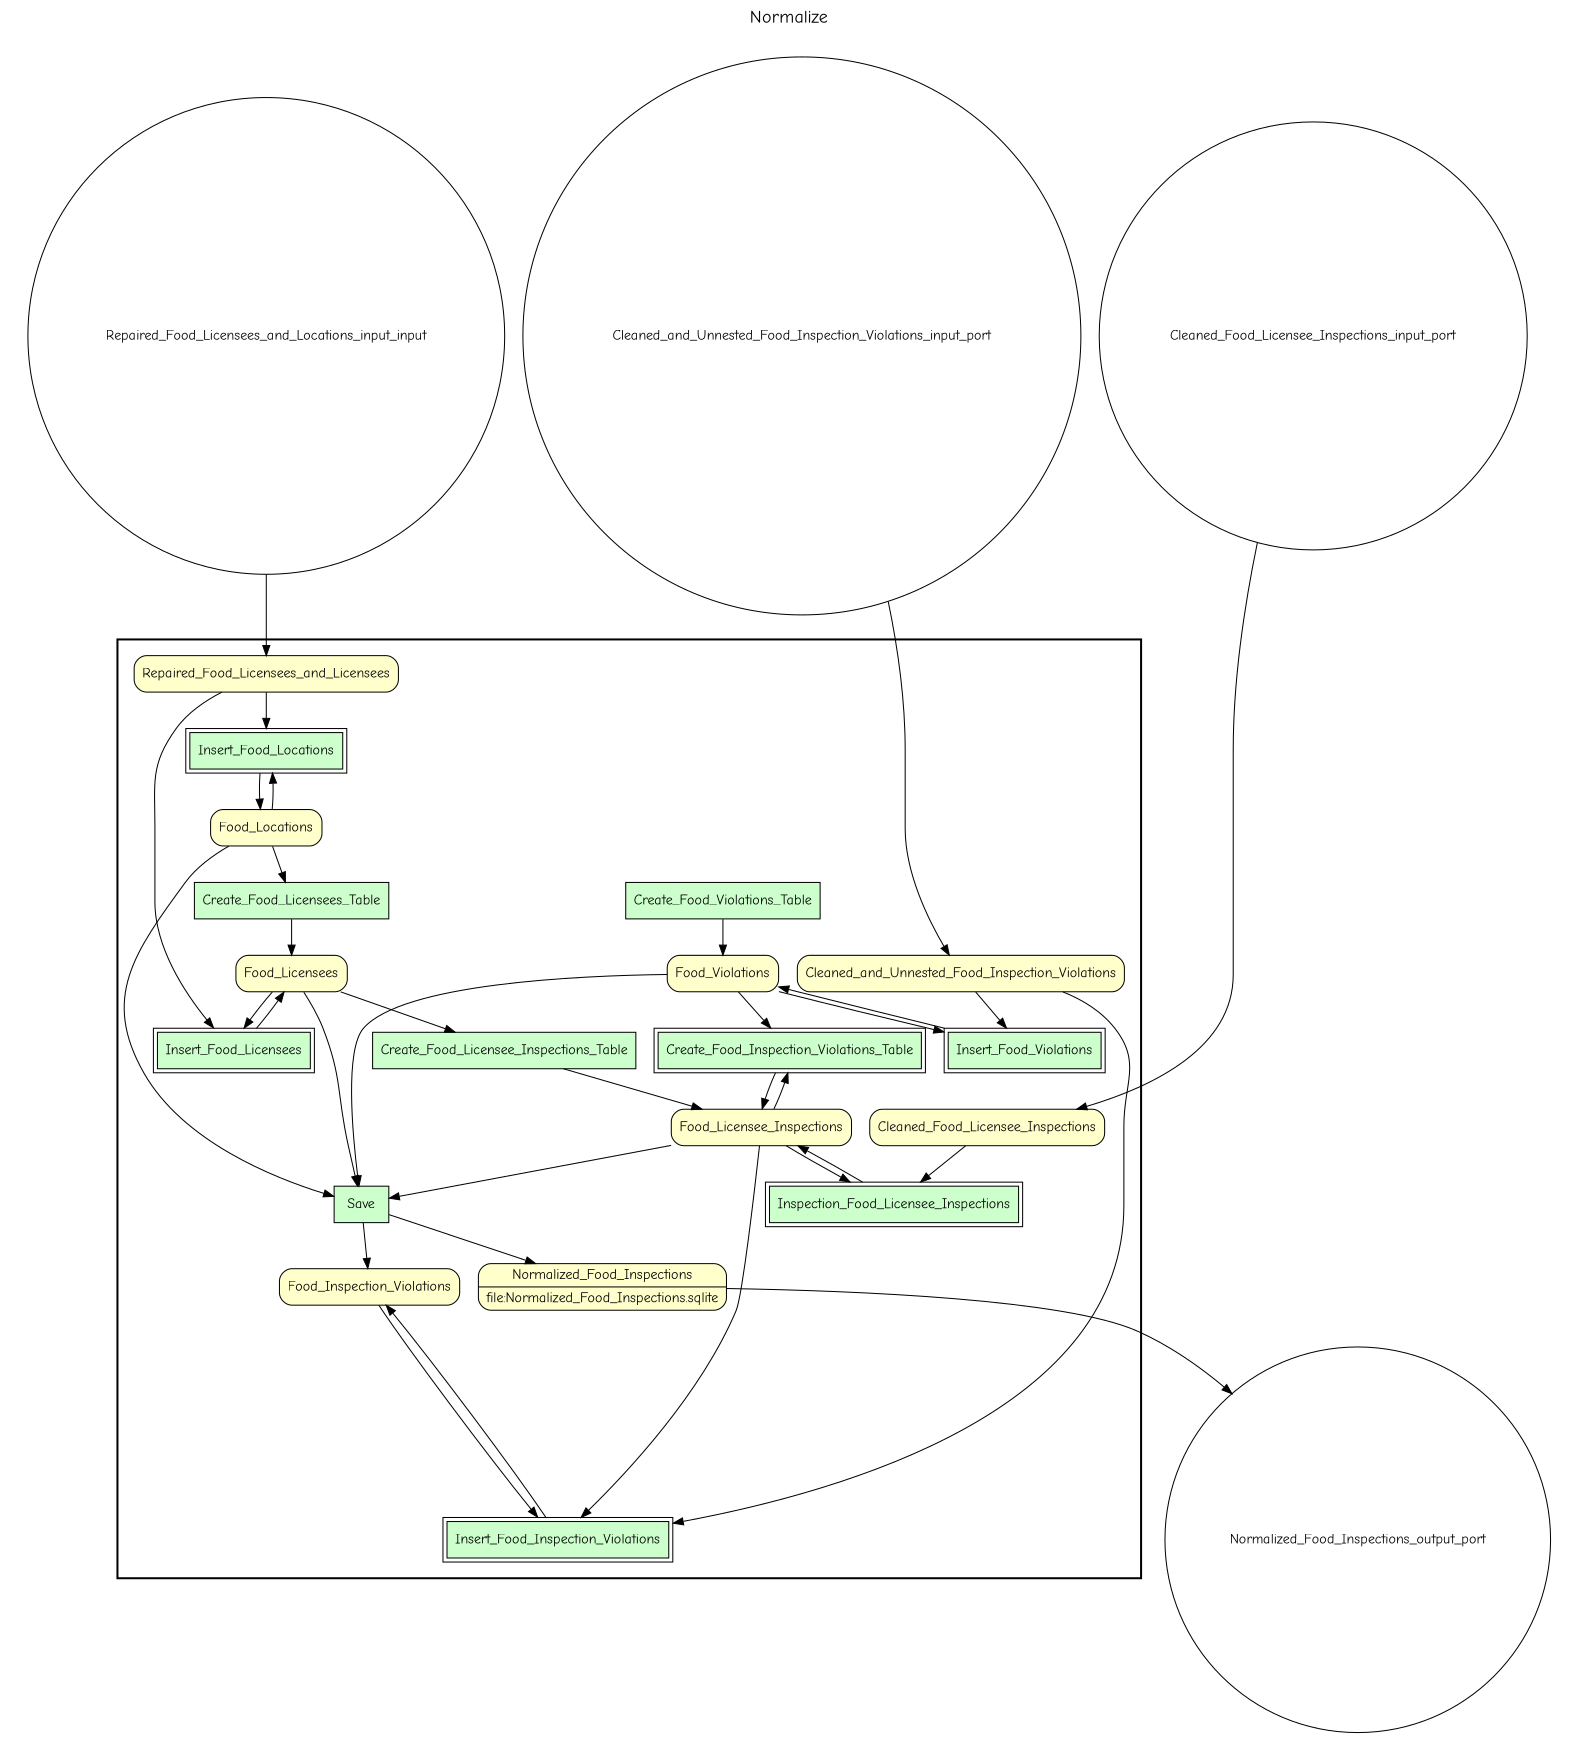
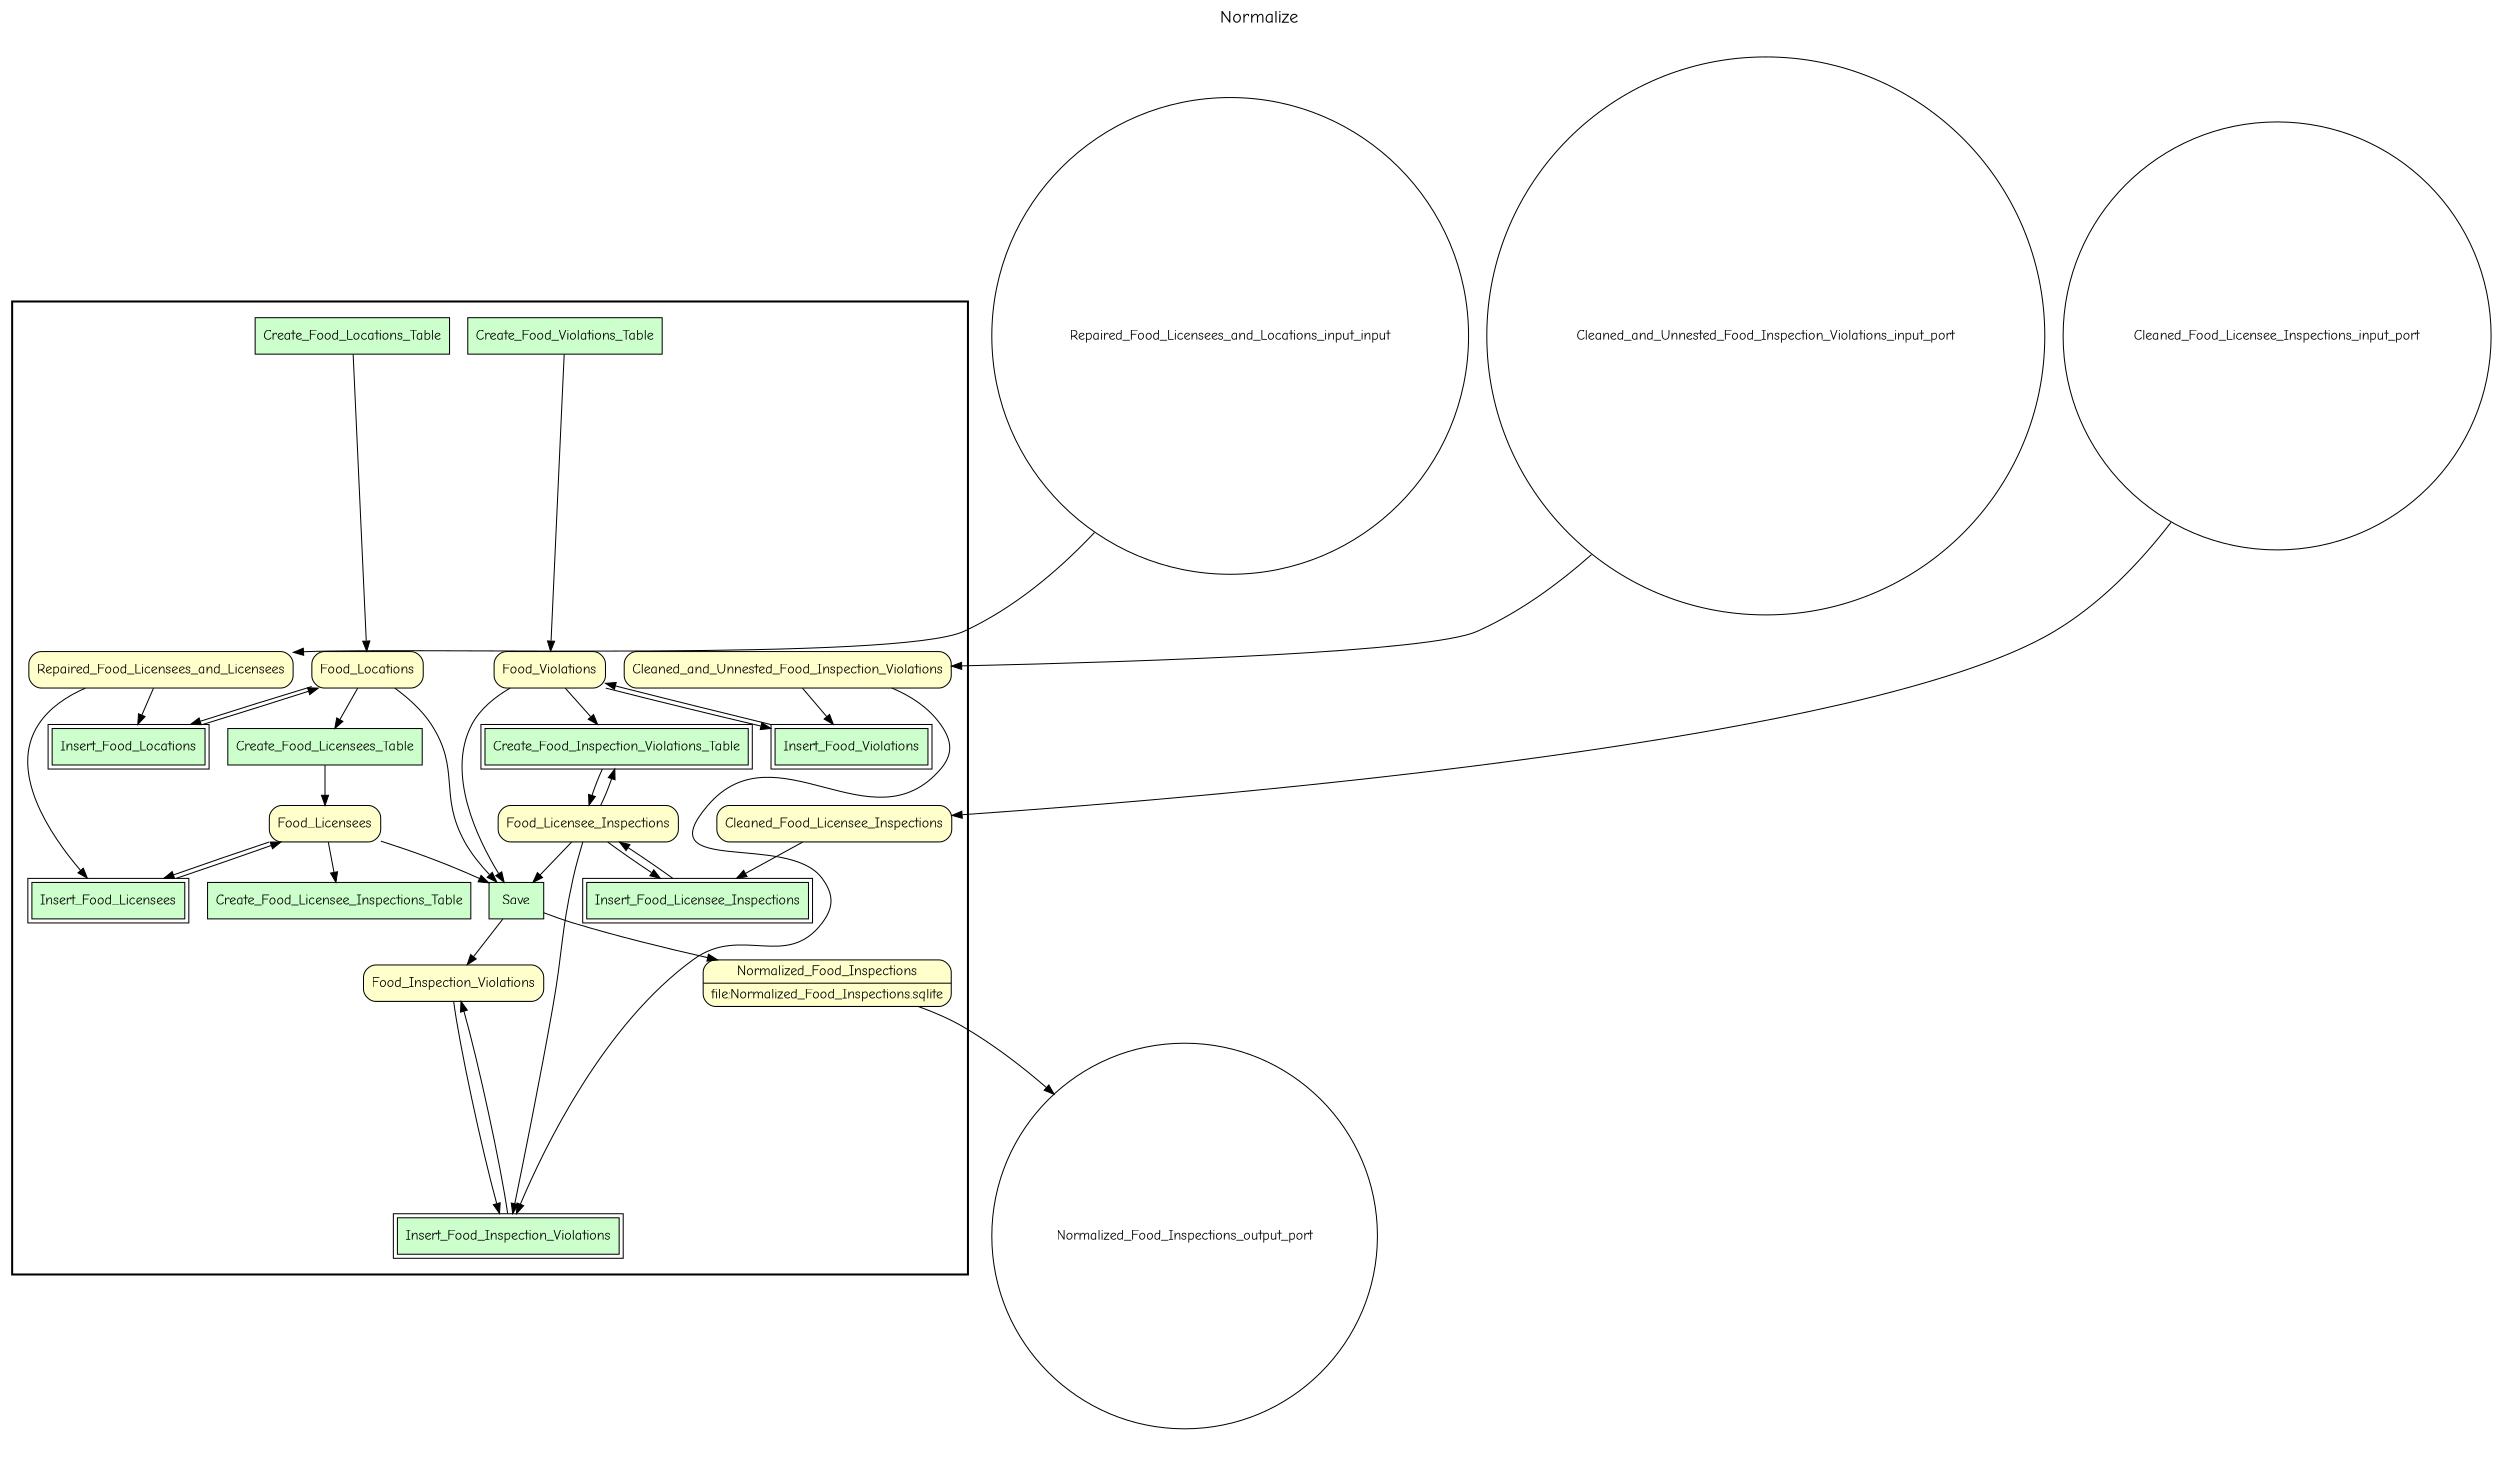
node "Create_Food_Locations_Table": added
edge "Create_Food_Licensee_Inspections_Table" -> "Food_Licensee_Inspections": removed
node "Inspection_Food_Licensee_Inspections": label "Inspection_Food_Licensee_Inspections" -> "Insert_Food_Licensee_Inspections"
